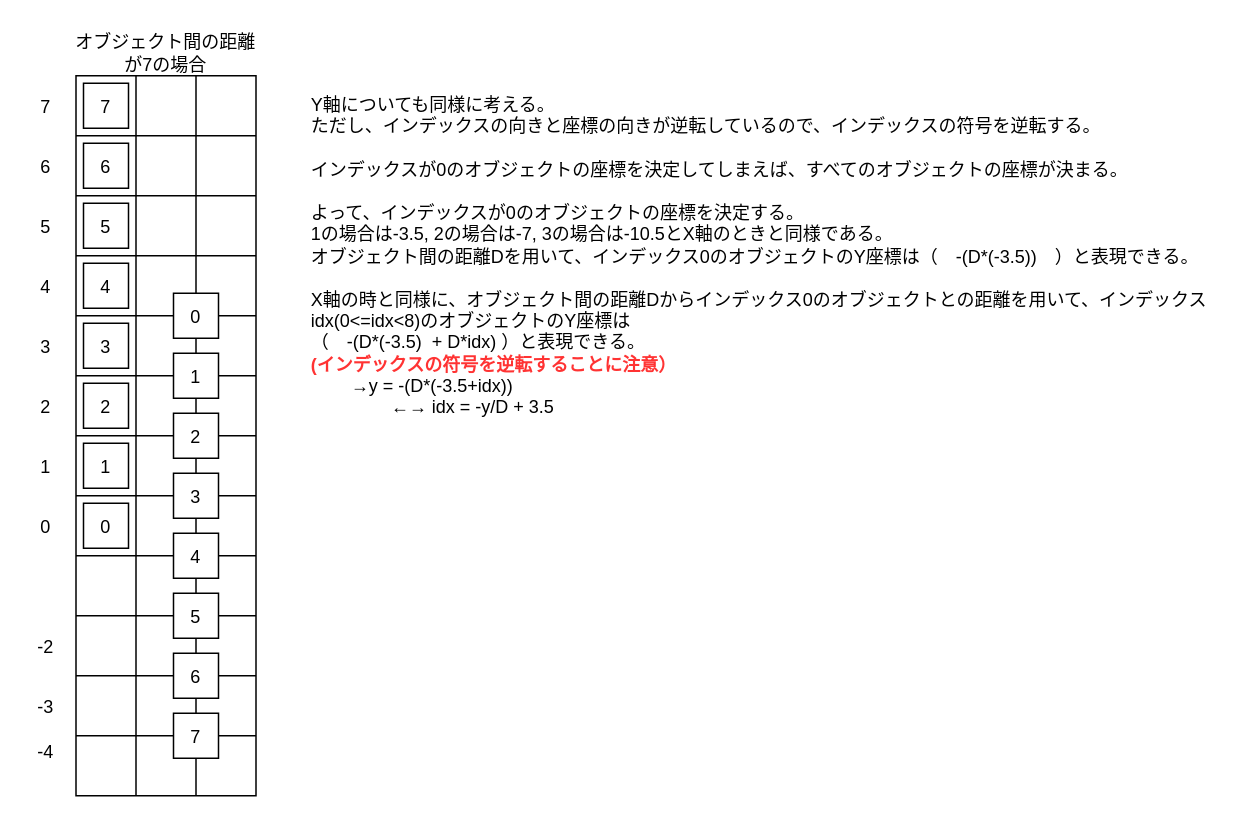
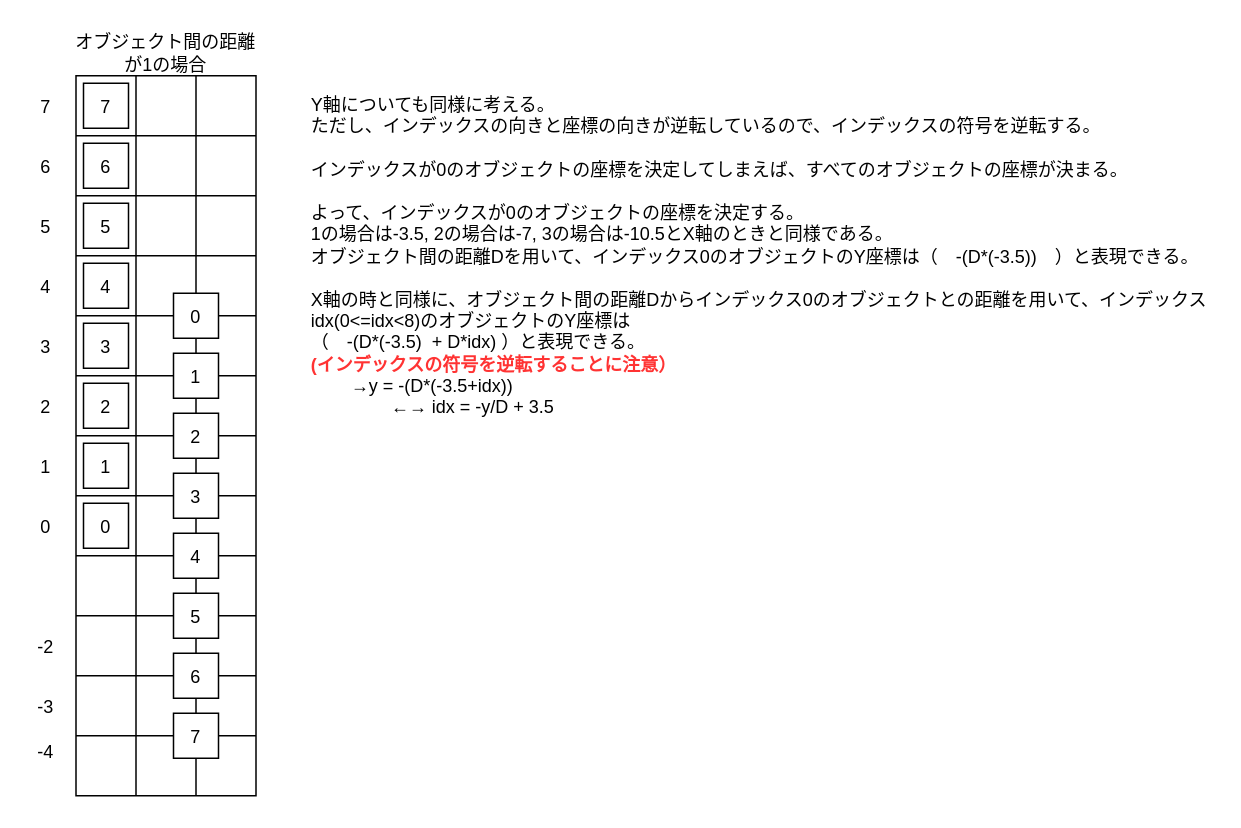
node "オブジェクト間の距離が7の場合": label "オブジェクト間の距離が7の場合" -> "オブジェクト間の距離が1の場合"
